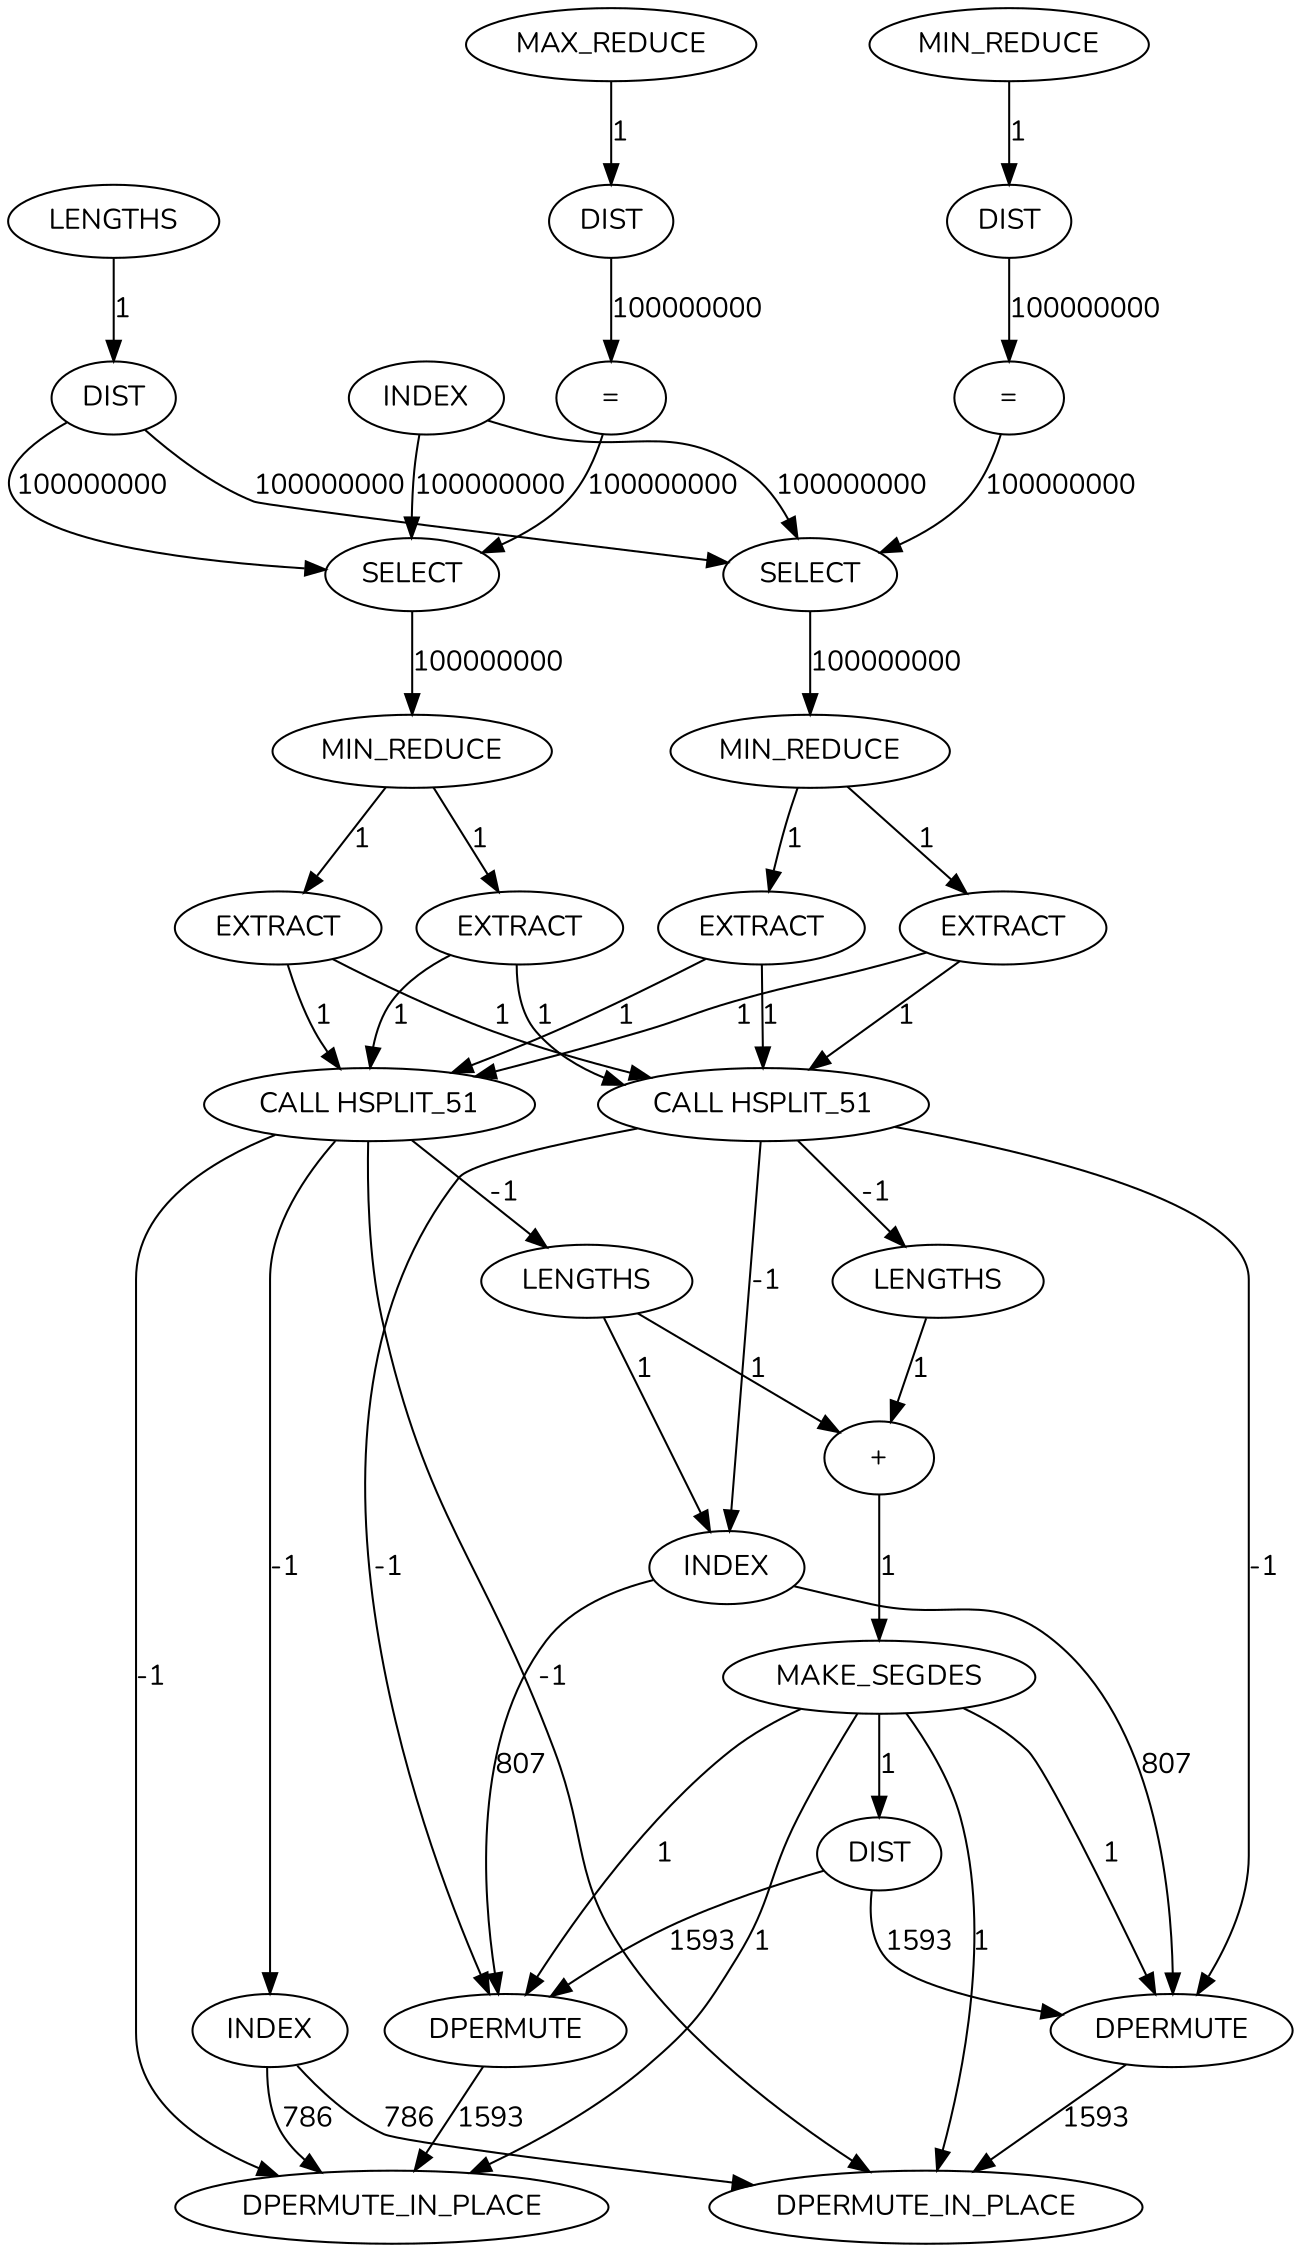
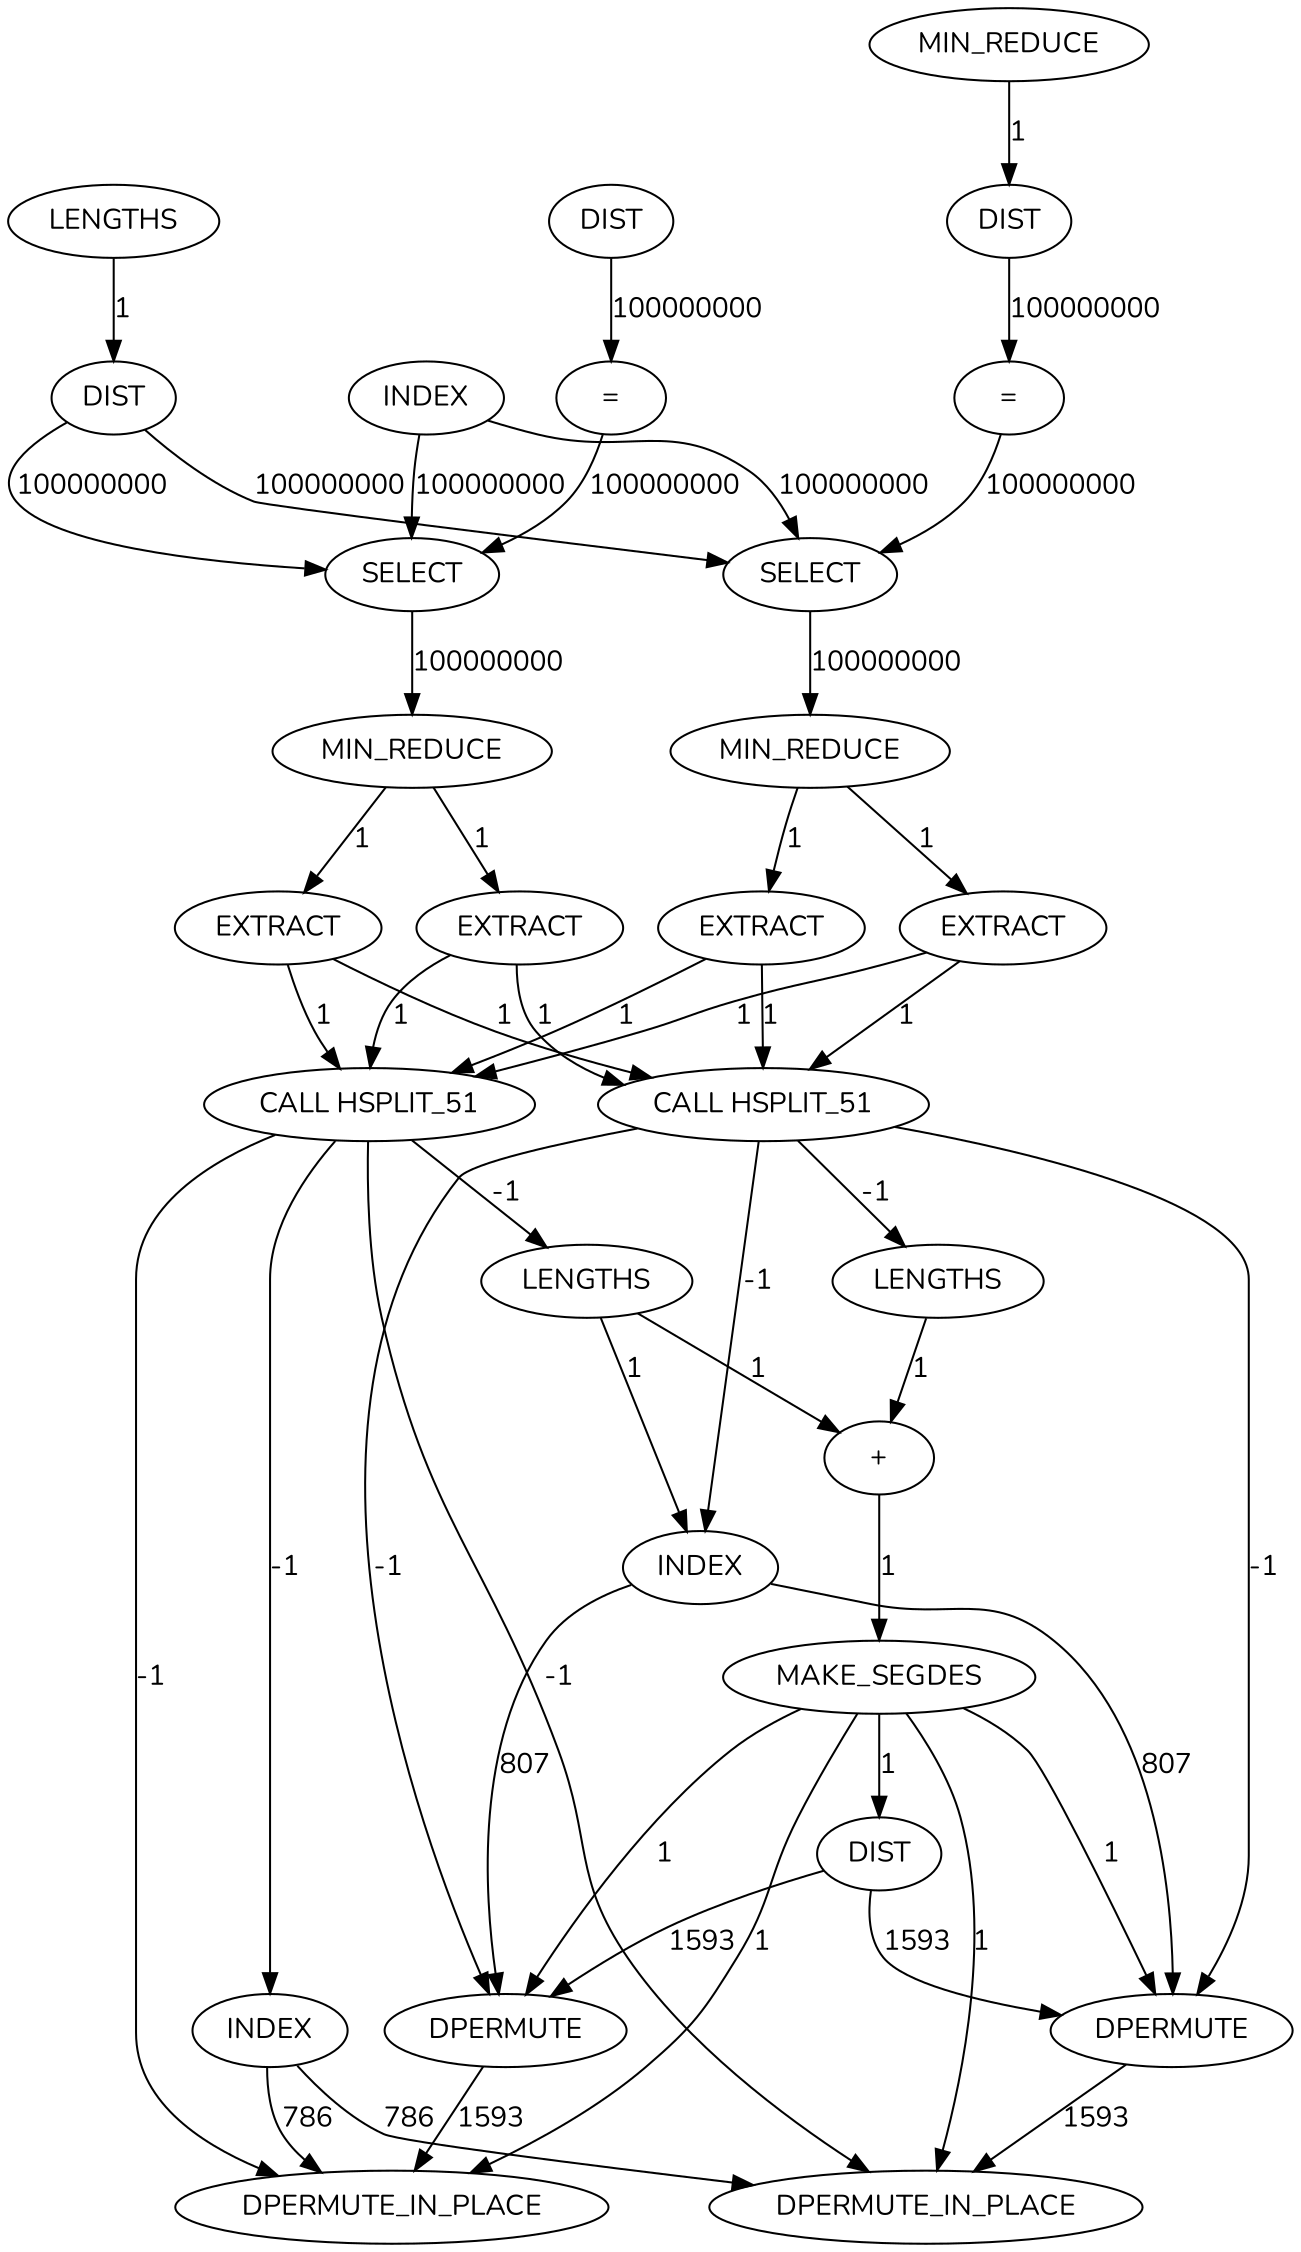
node "MAX_REDUCE": removed
